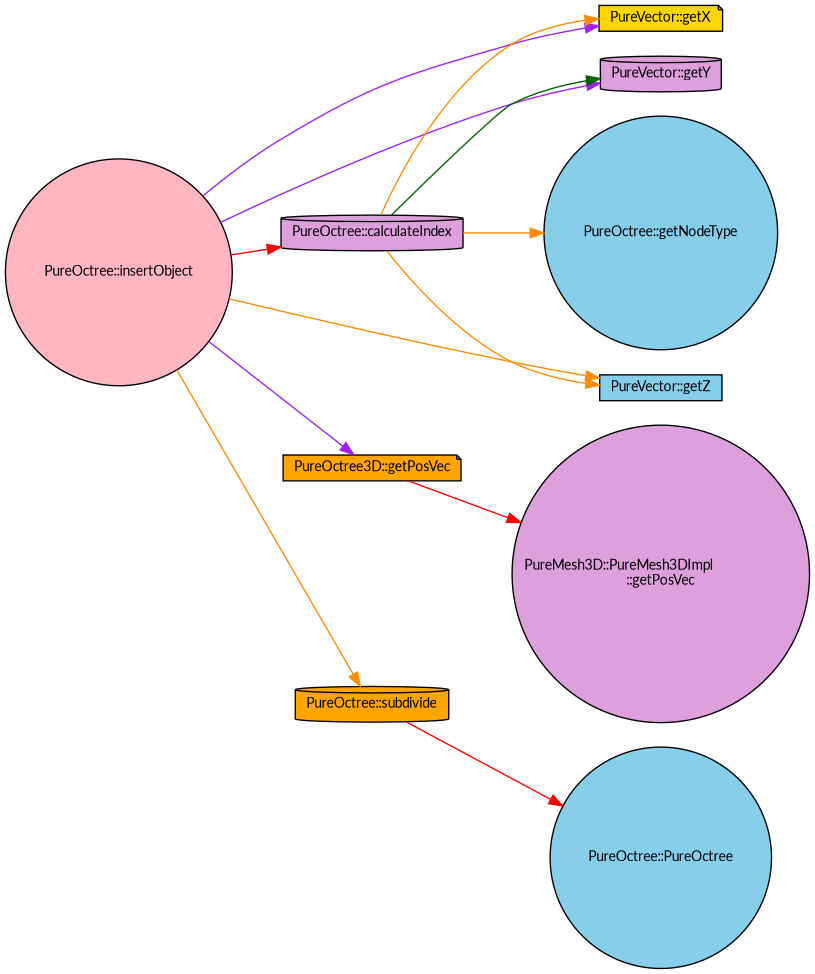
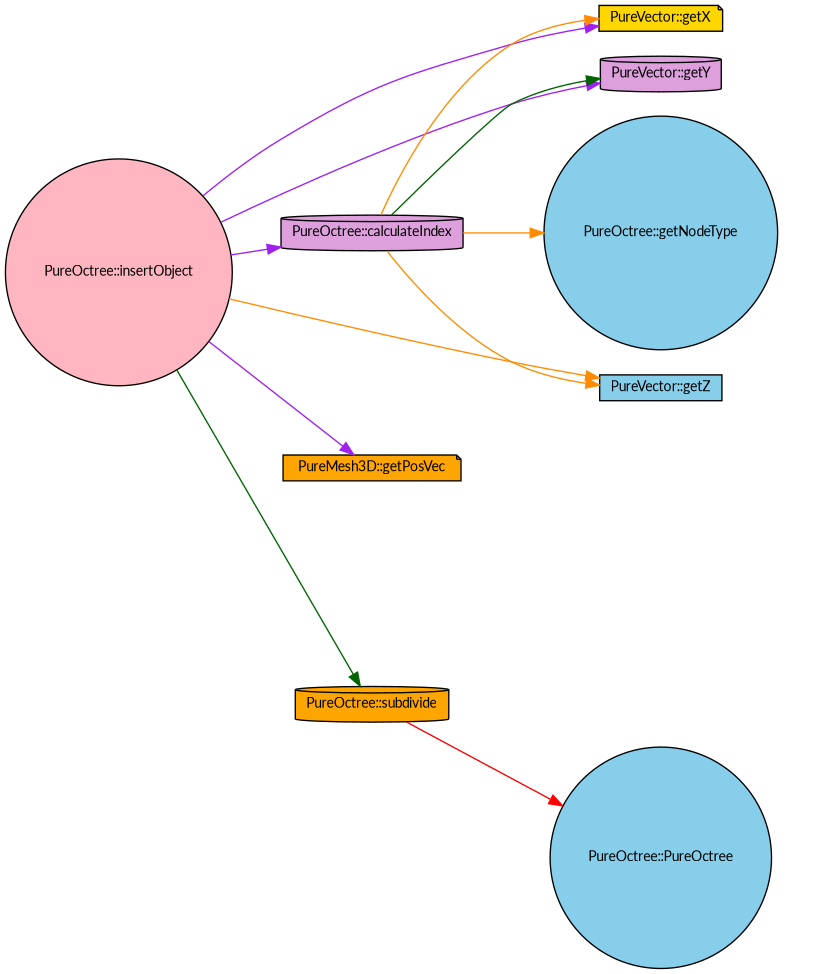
edge "PureOctree::insertObject" -> "PureOctree::calculateIndex": color red -> purple
node "PureOctree3D::getPosVec": label "PureOctree3D::getPosVec" -> "PureMesh3D::getPosVec"
edge "PureOctree::insertObject" -> "PureOctree::subdivide": color darkorange -> darkgreen
node "PureMesh3D::PureMesh3DImpl ::getPosVec": removed
